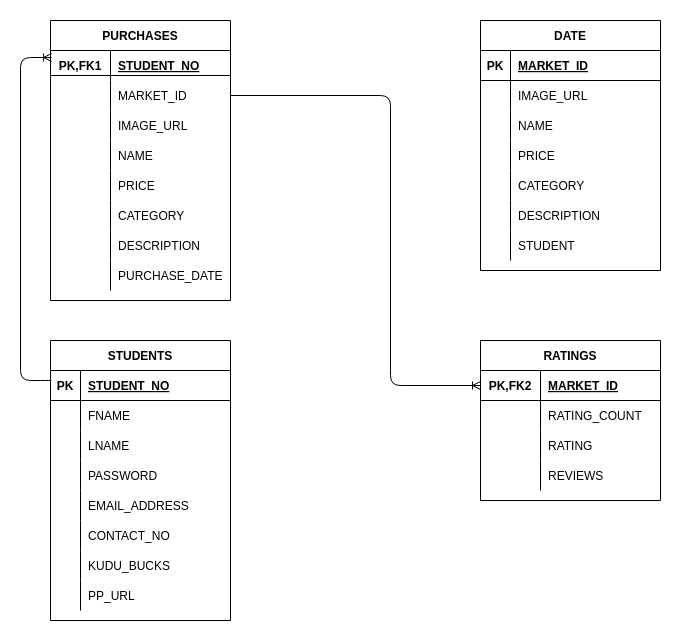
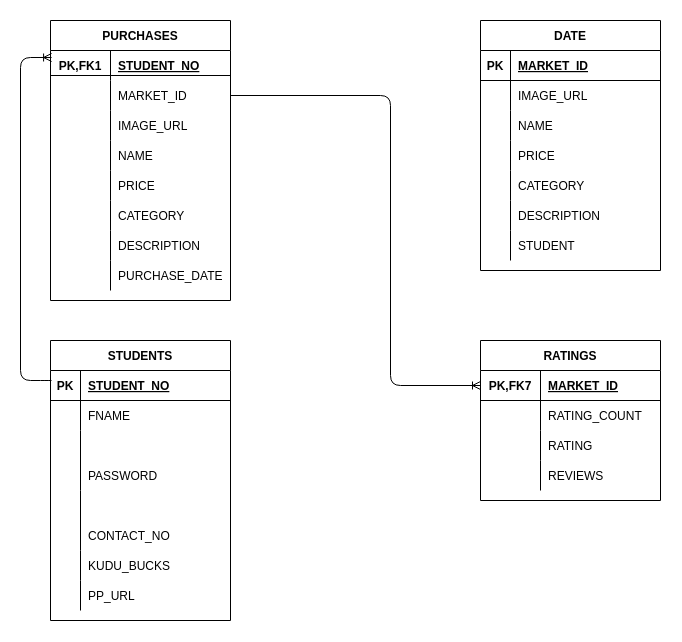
node "PK,FK2": label "PK,FK2" -> "PK,FK7"
node "LNAME": removed
node "EMAIL_ADDRESS": removed
